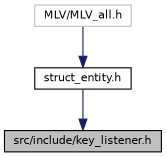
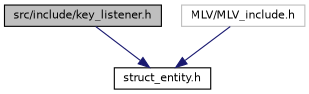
node "MLV/MLV_all.h": label "MLV/MLV_all.h" -> "MLV/MLV_include.h"
edge "struct_entity.h" -> "src/include/key_listener.h": reversed
